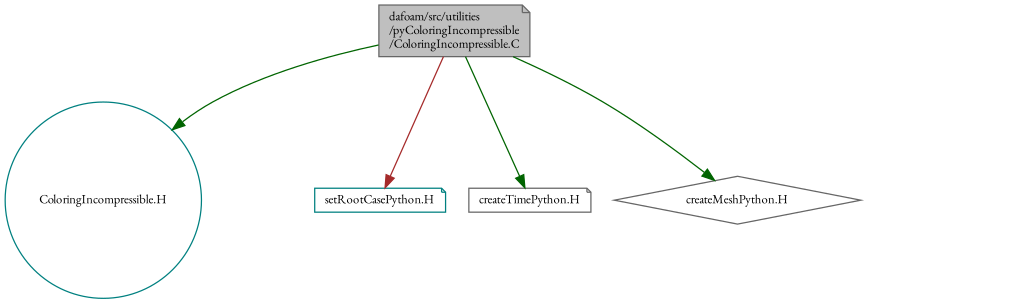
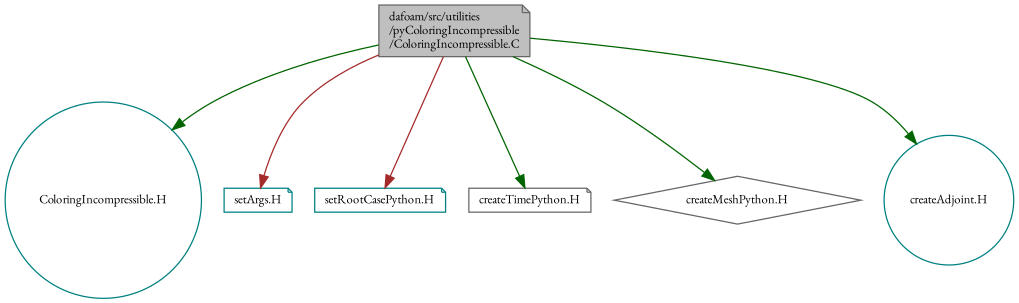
node "setArgs.H": added
node "createAdjoint.H": added
